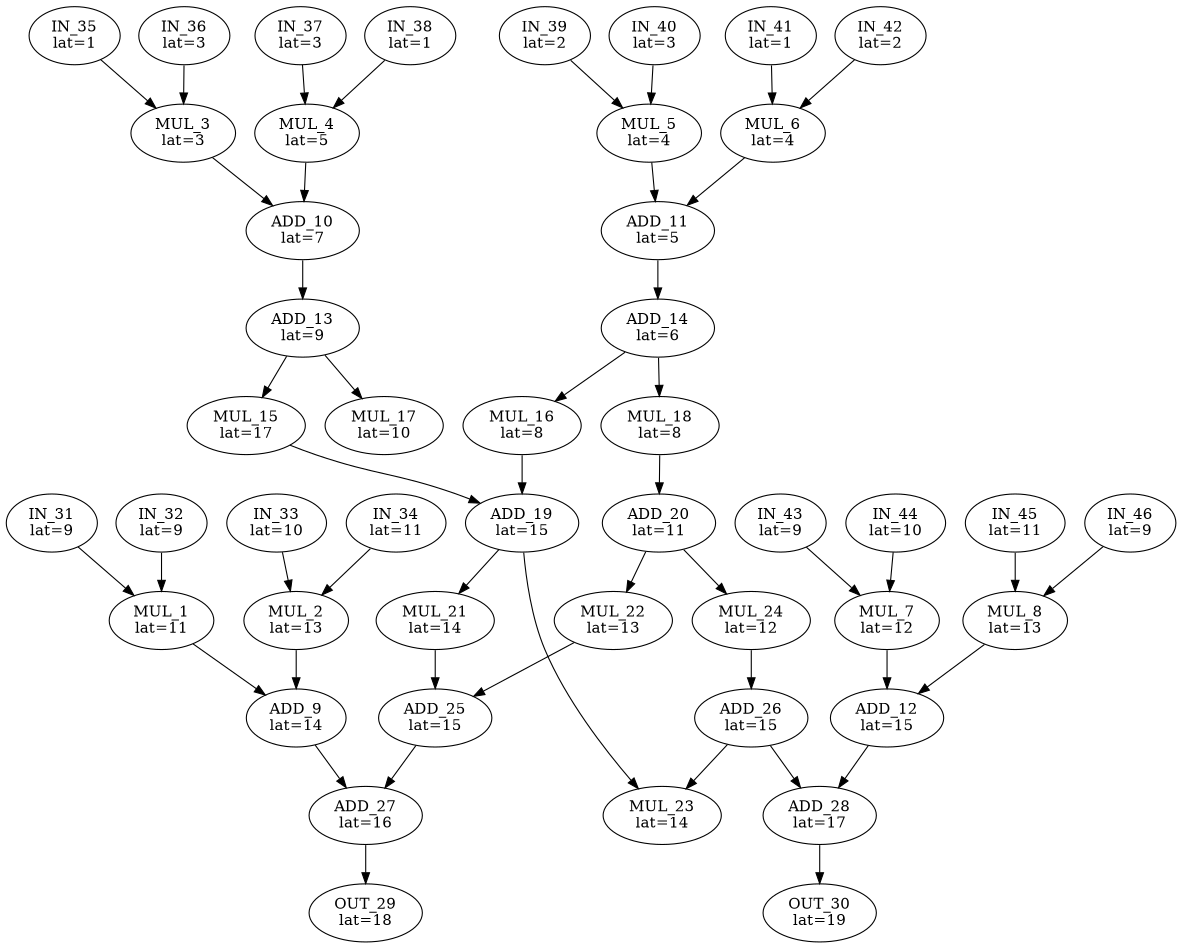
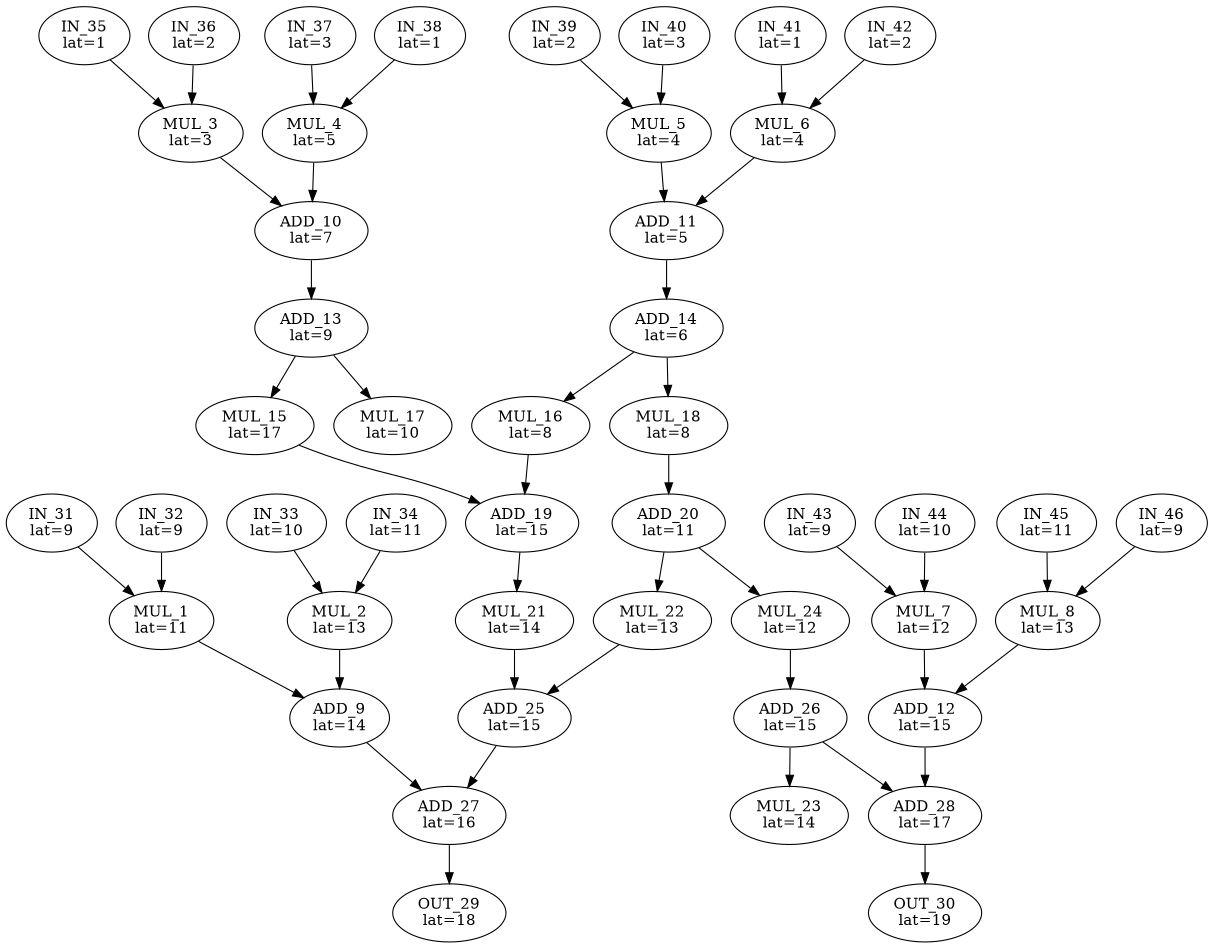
node "IN_36 lat=3": label "IN_36 lat=3" -> "IN_36 lat=2"
edge "ADD_19 lat=15" -> "MUL_23 lat=14": removed
